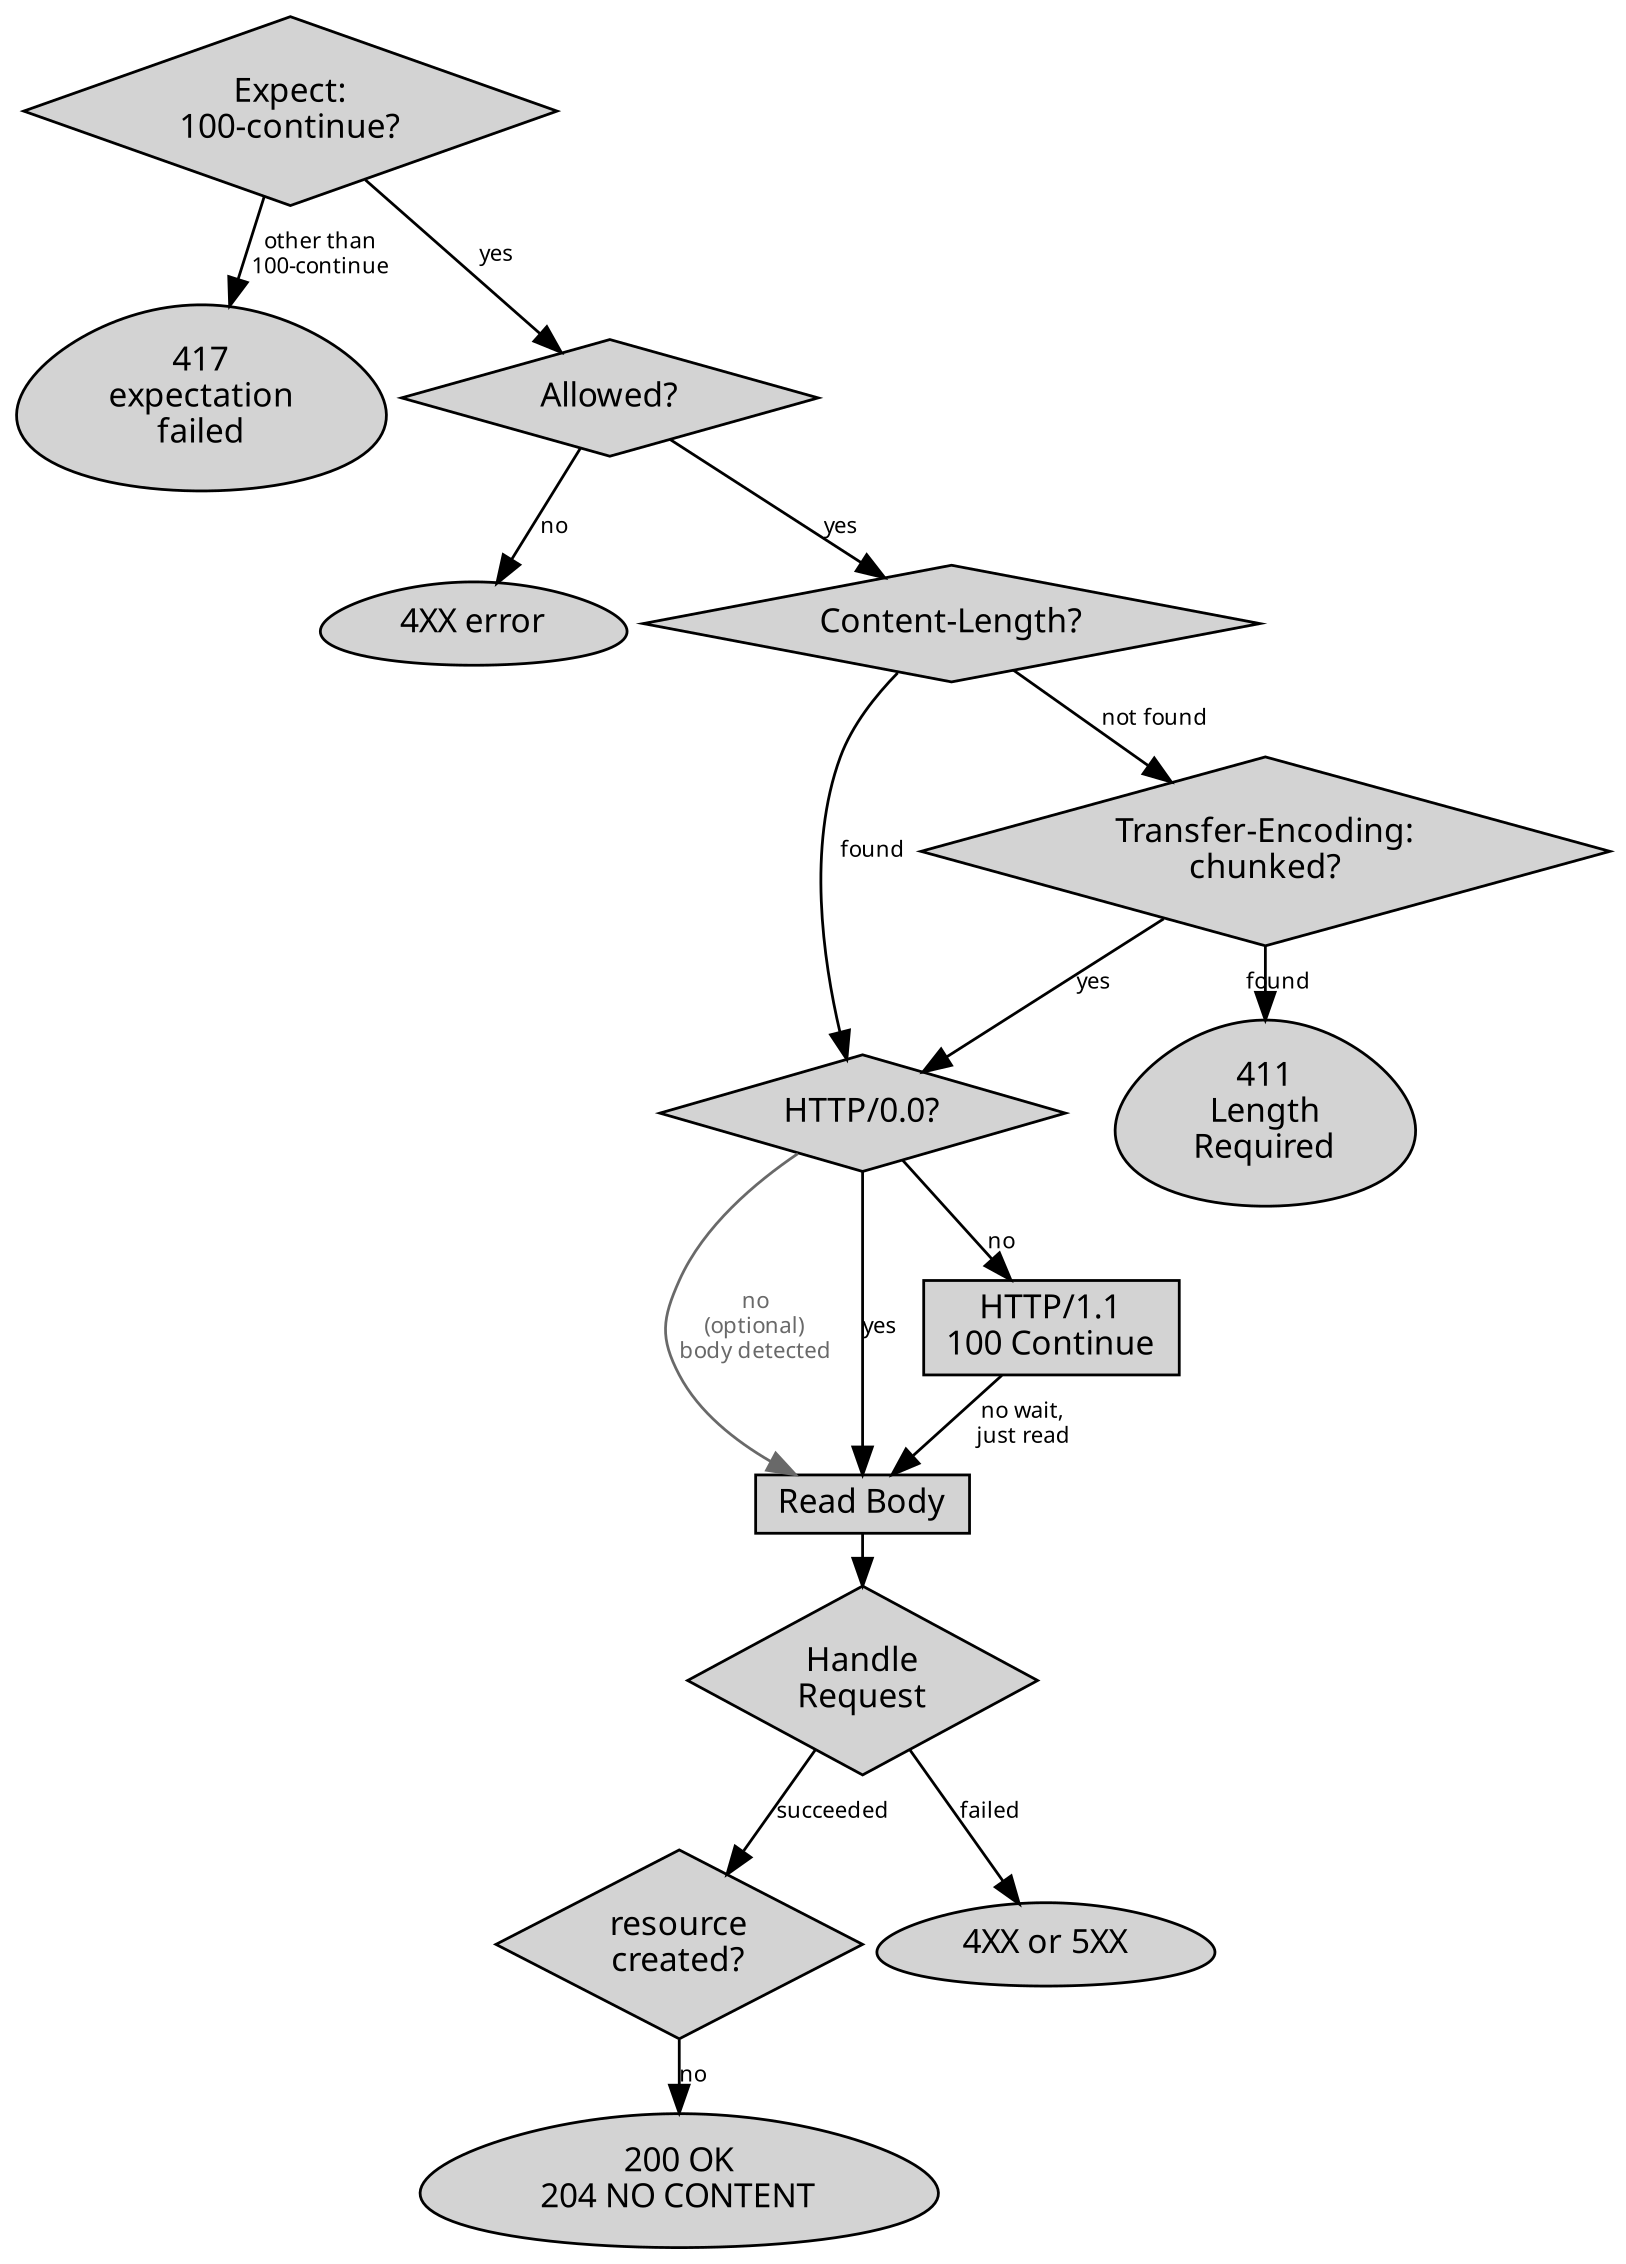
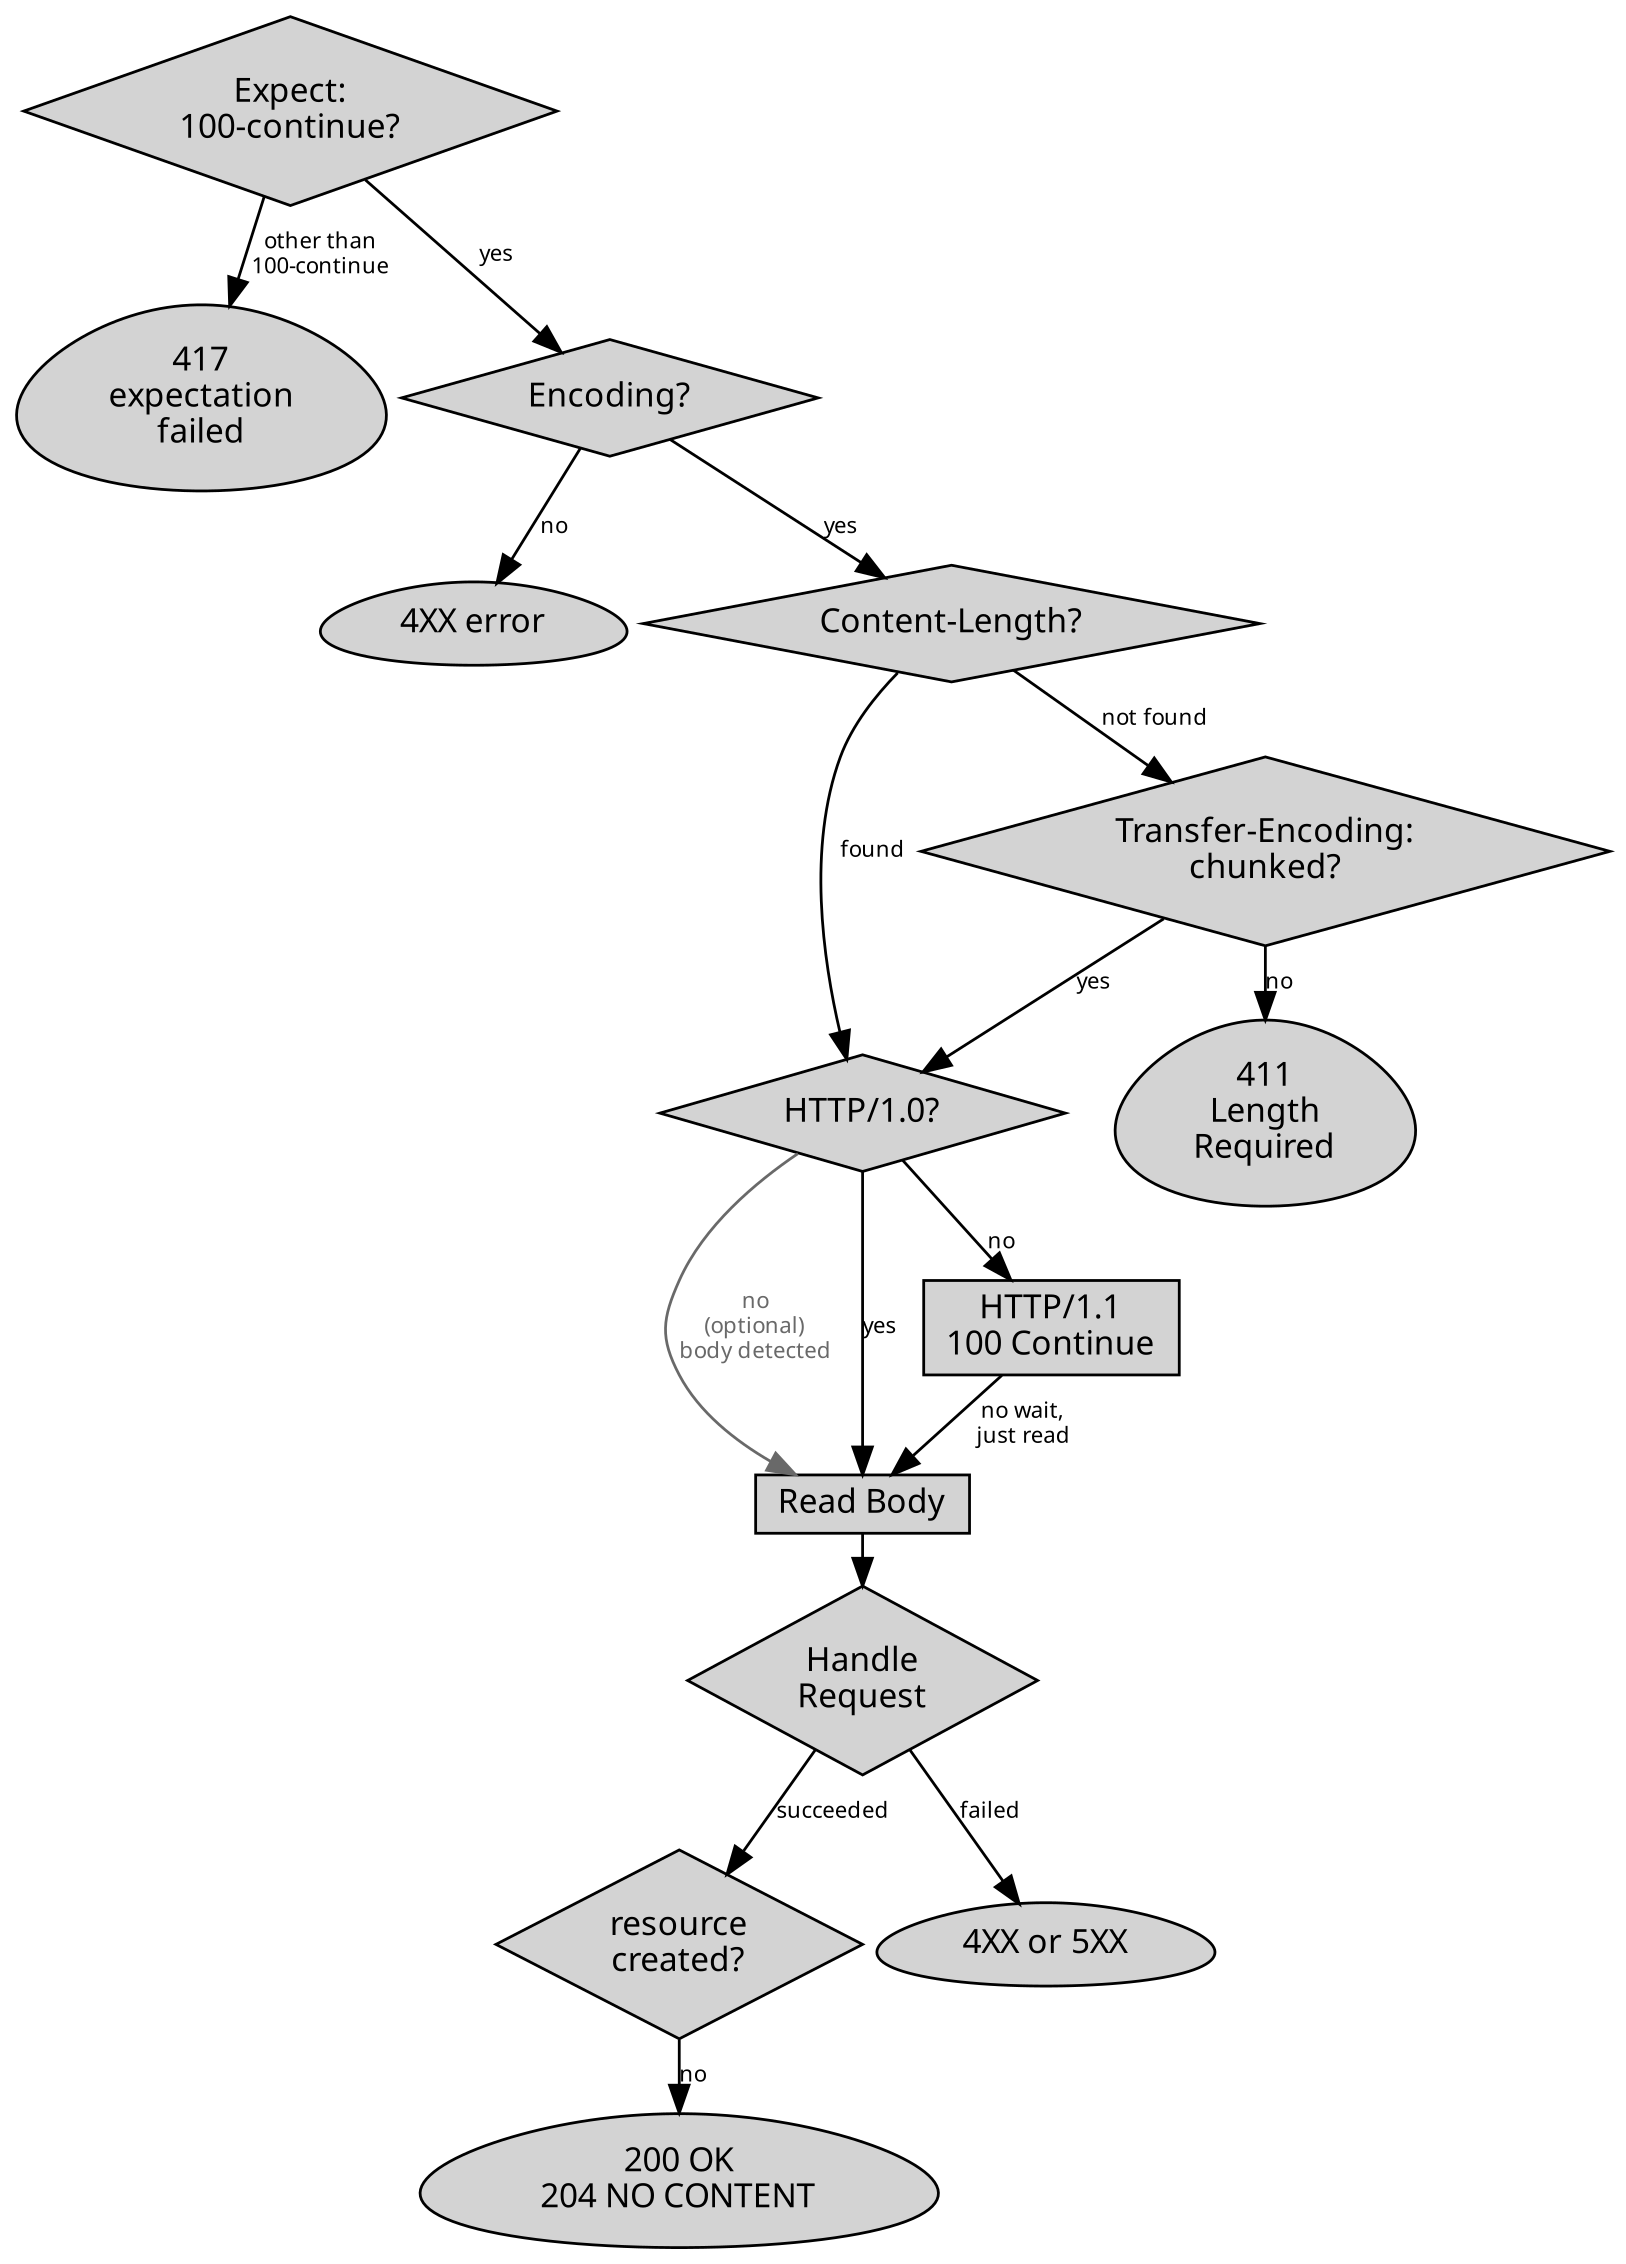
node "Allowed?": label "Allowed?" -> "Encoding?"
edge "Transfer-Encoding: chunked?" -> "411 Length Required": label "found" -> "no"
node "HTTP/0.0?": label "HTTP/0.0?" -> "HTTP/1.0?"
